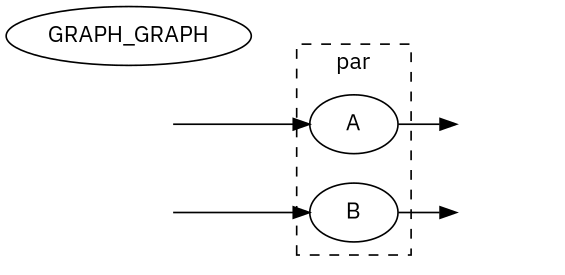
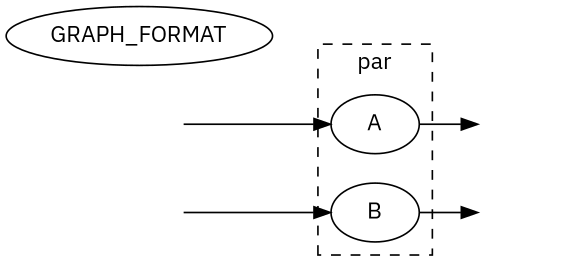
node "GRAPH_GRAPH": label "GRAPH_GRAPH" -> "GRAPH_FORMAT"
